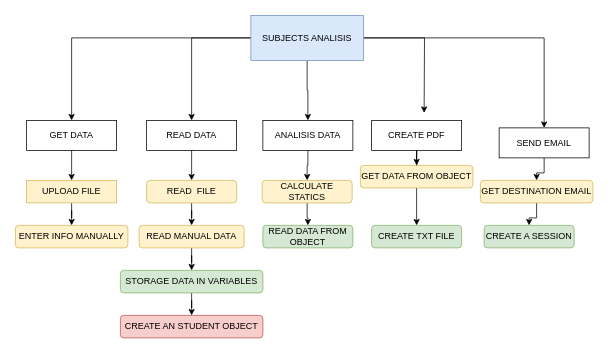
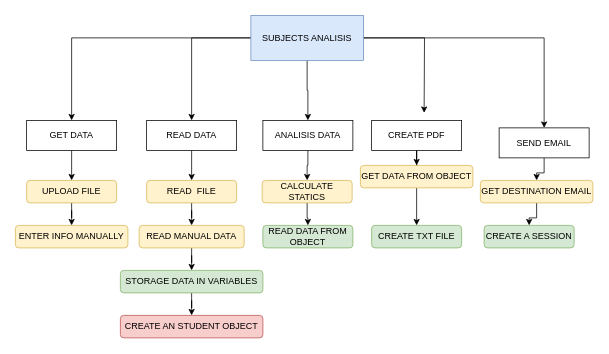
node "UPLOAD FILE": shape rectangle -> rounded rectangle
